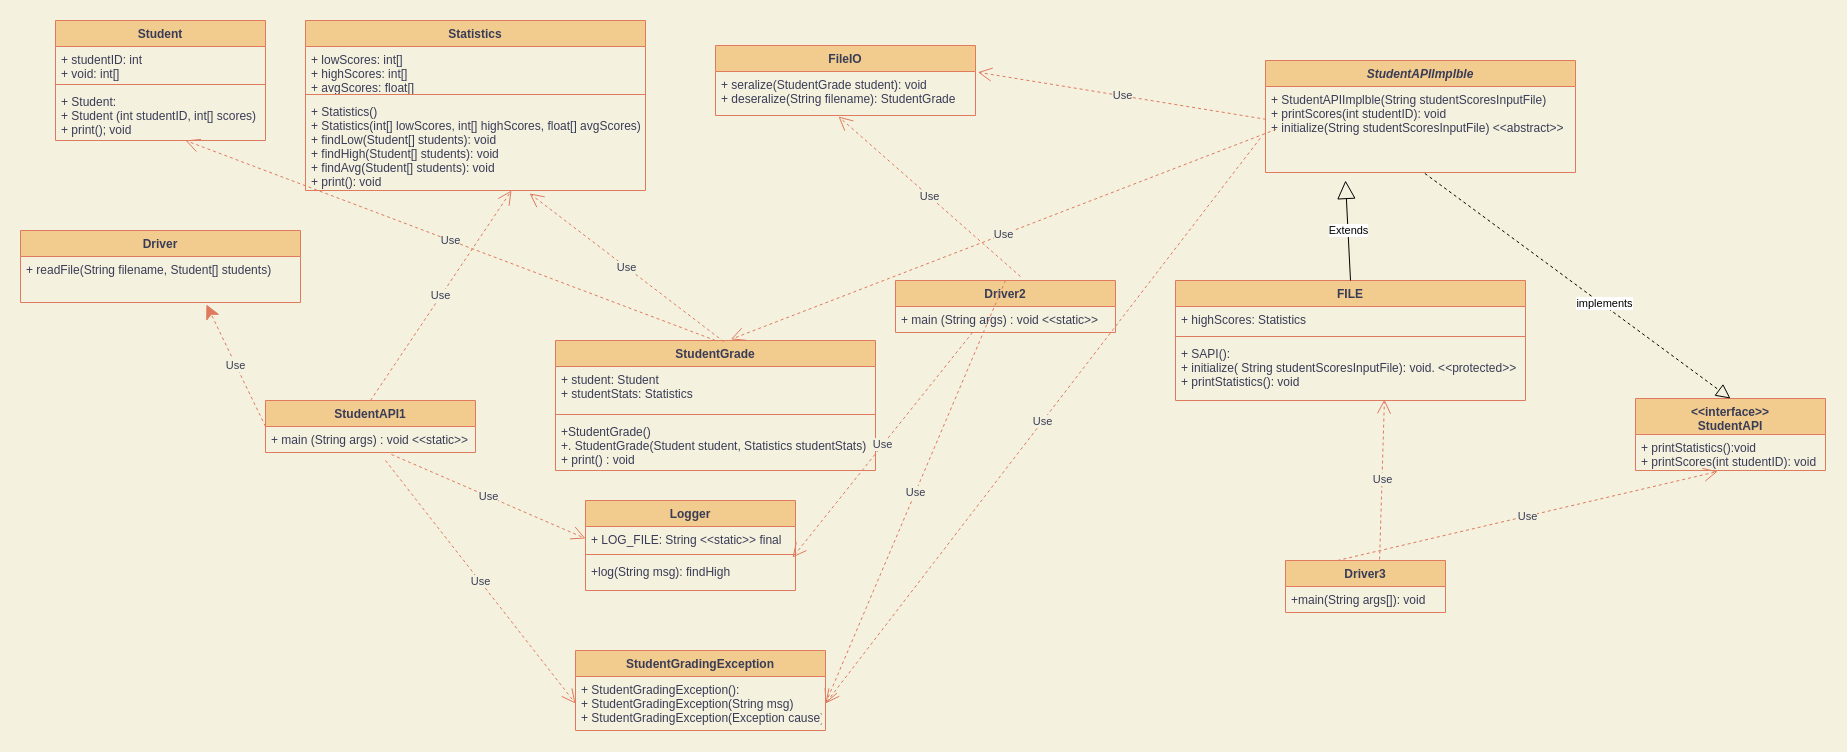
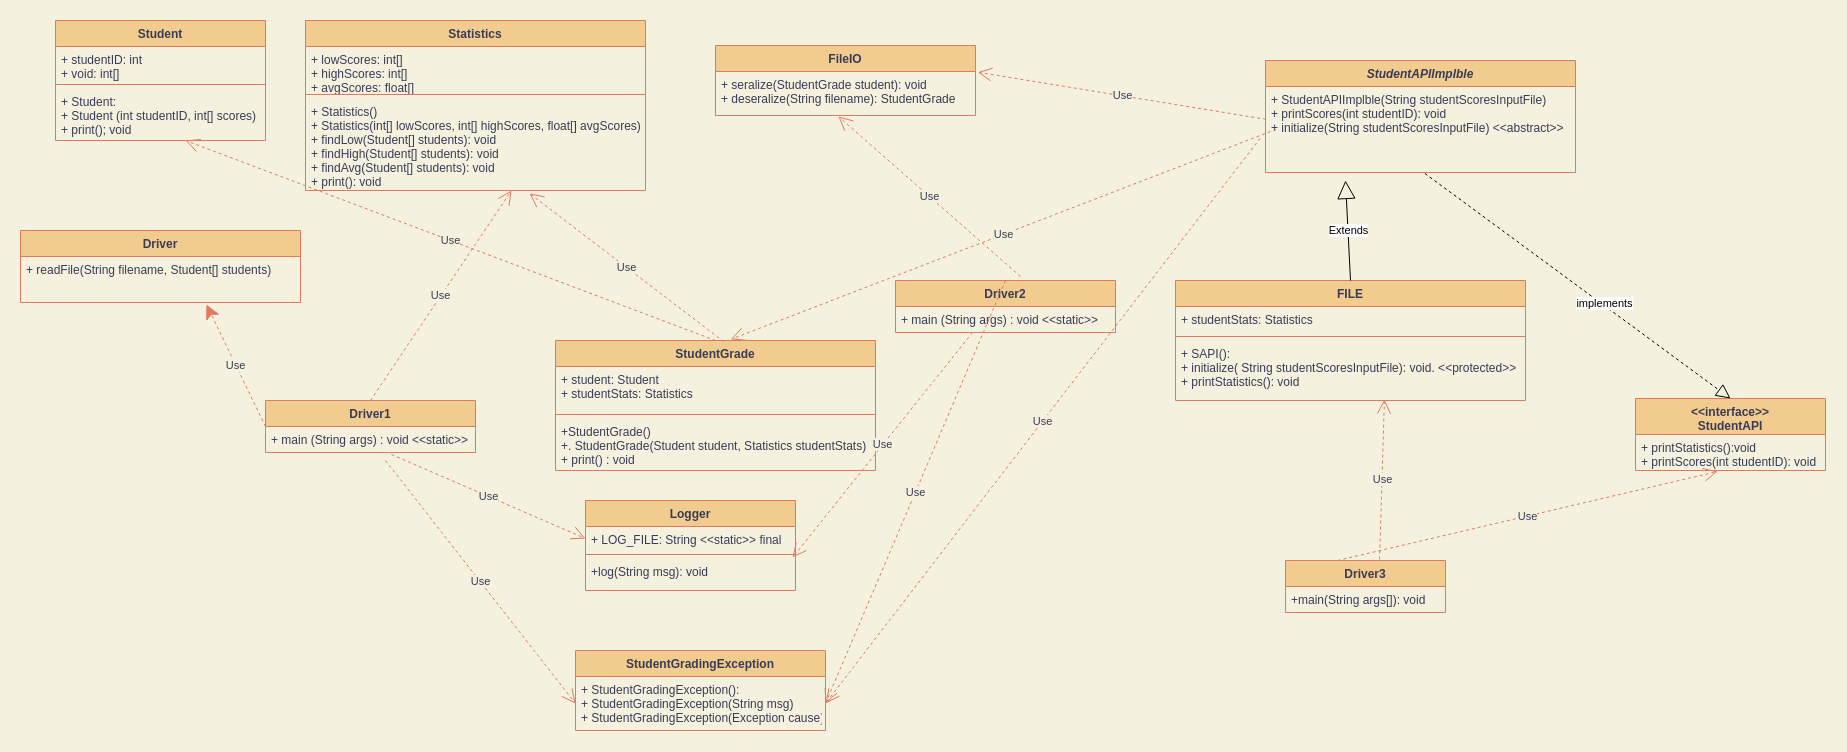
node "+ highScores: Statistics": label "+ highScores: Statistics" -> "+ studentStats: Statistics"
node "StudentAPI1": label "StudentAPI1" -> "Driver1"
node "+log(String msg): findHigh": label "+log(String msg): findHigh" -> "+log(String msg): void"
